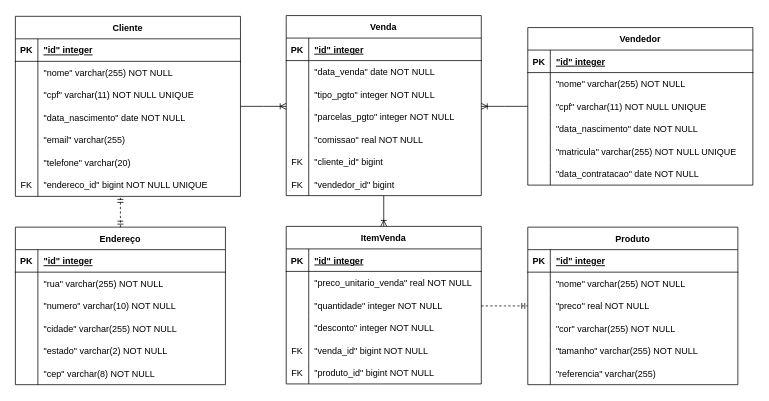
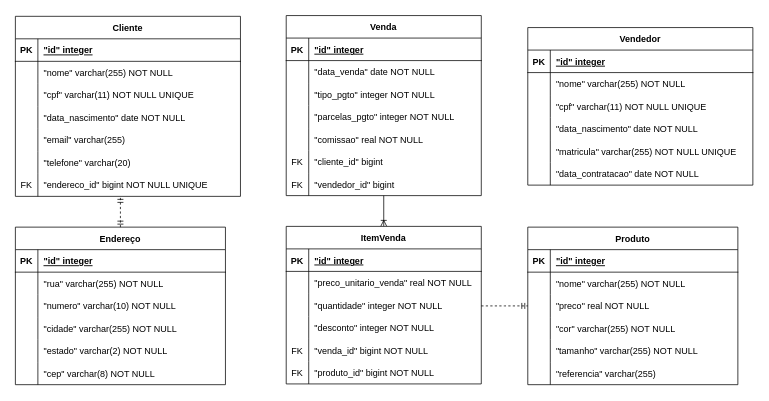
edge "Cliente" -> "Venda": removed
edge "Vendedor" -> "Venda": removed
